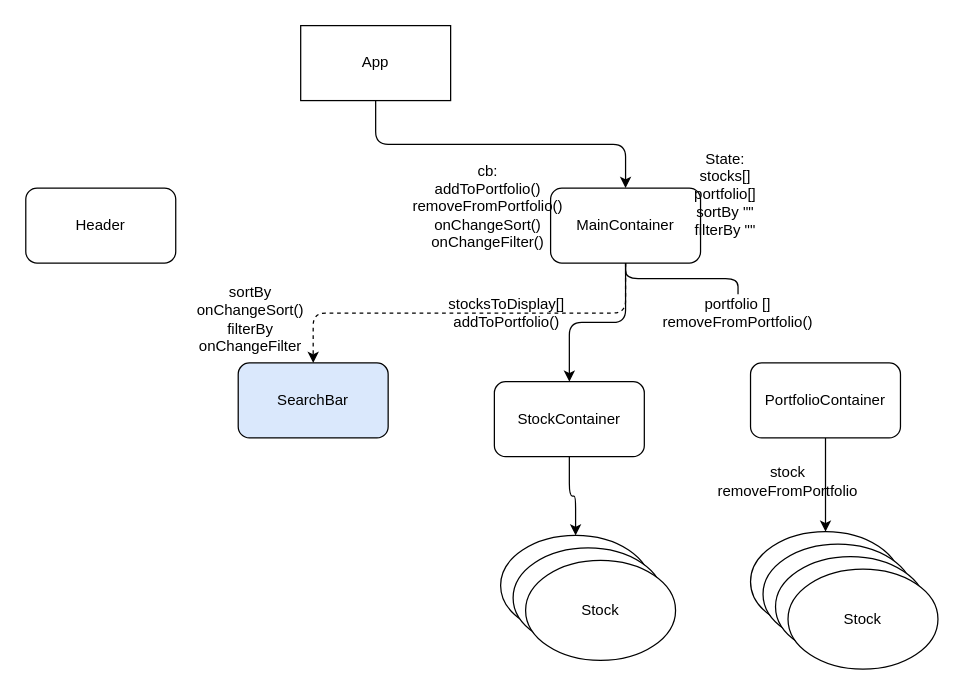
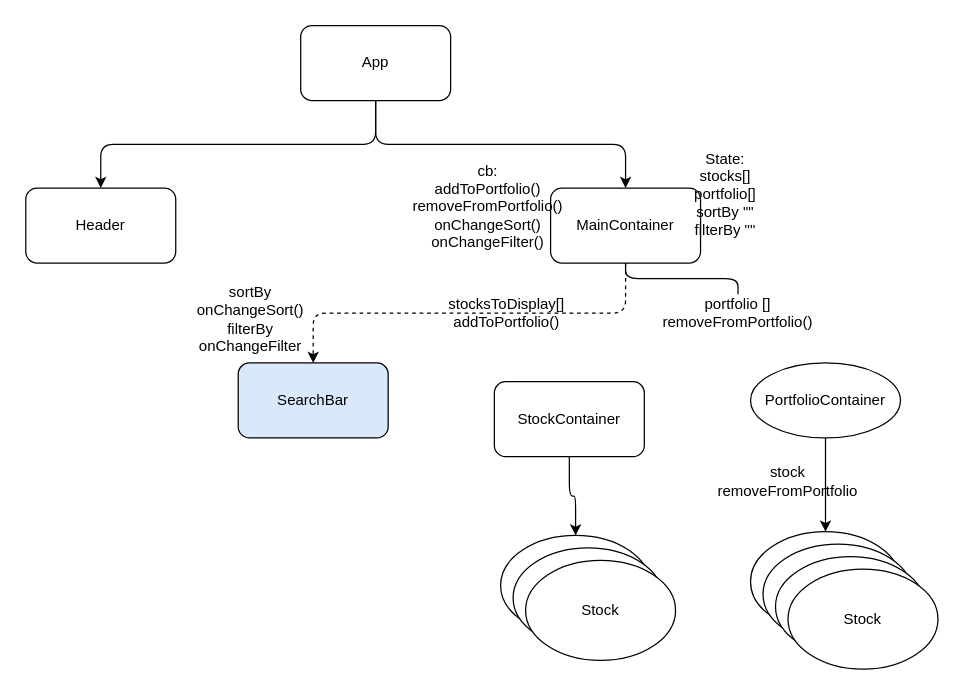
node "App": shape rectangle -> rounded rectangle
edge "App" -> "Header": added
edge "MainContainer" -> "StockContainer": removed
node "PortfolioContainer": shape rounded rectangle -> ellipse
